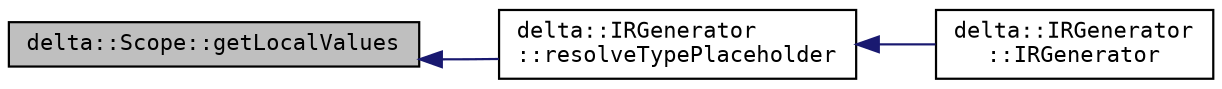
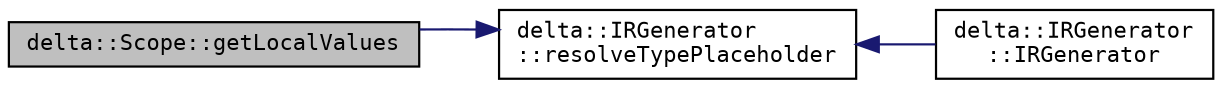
edge "delta::IRGenerator ::resolveTypePlaceholder" -> "delta::Scope::getLocalValues": reversed
